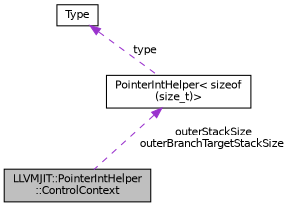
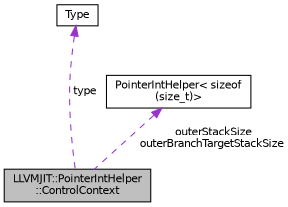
edge "PointerIntHelper< sizeof (size_t)>" -> "Type": now "LLVMJIT::PointerIntHelper ::ControlContext" -> "Type"
